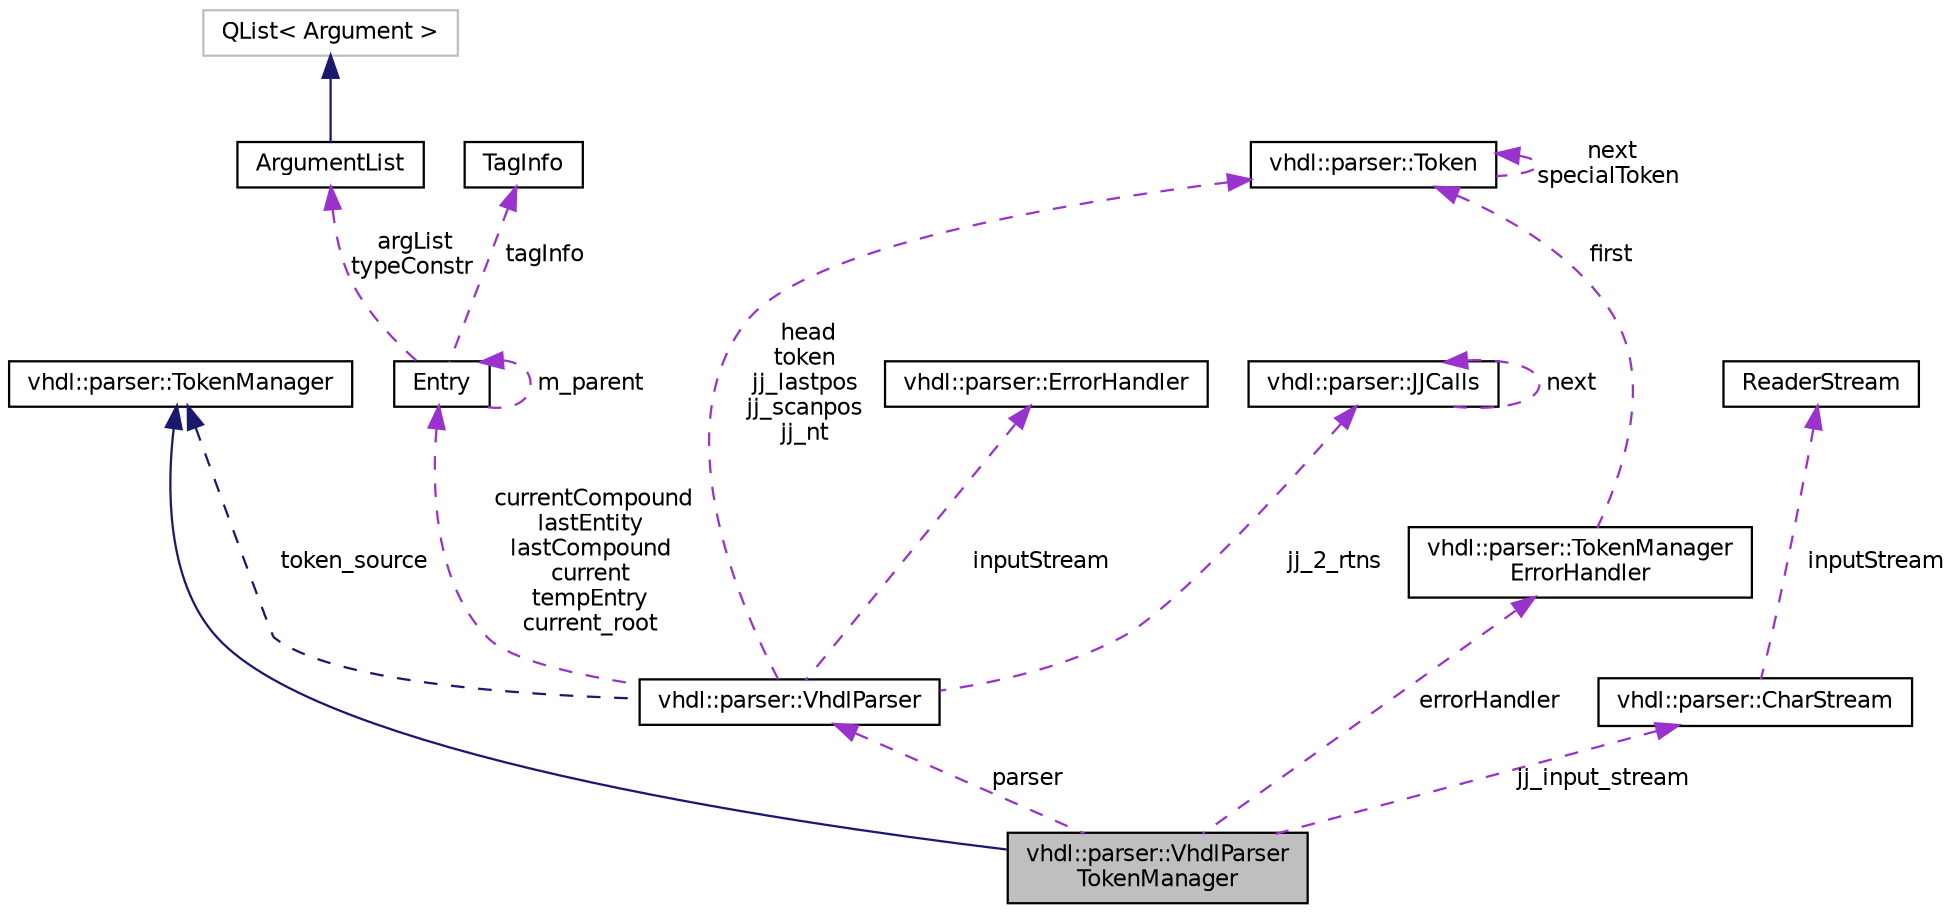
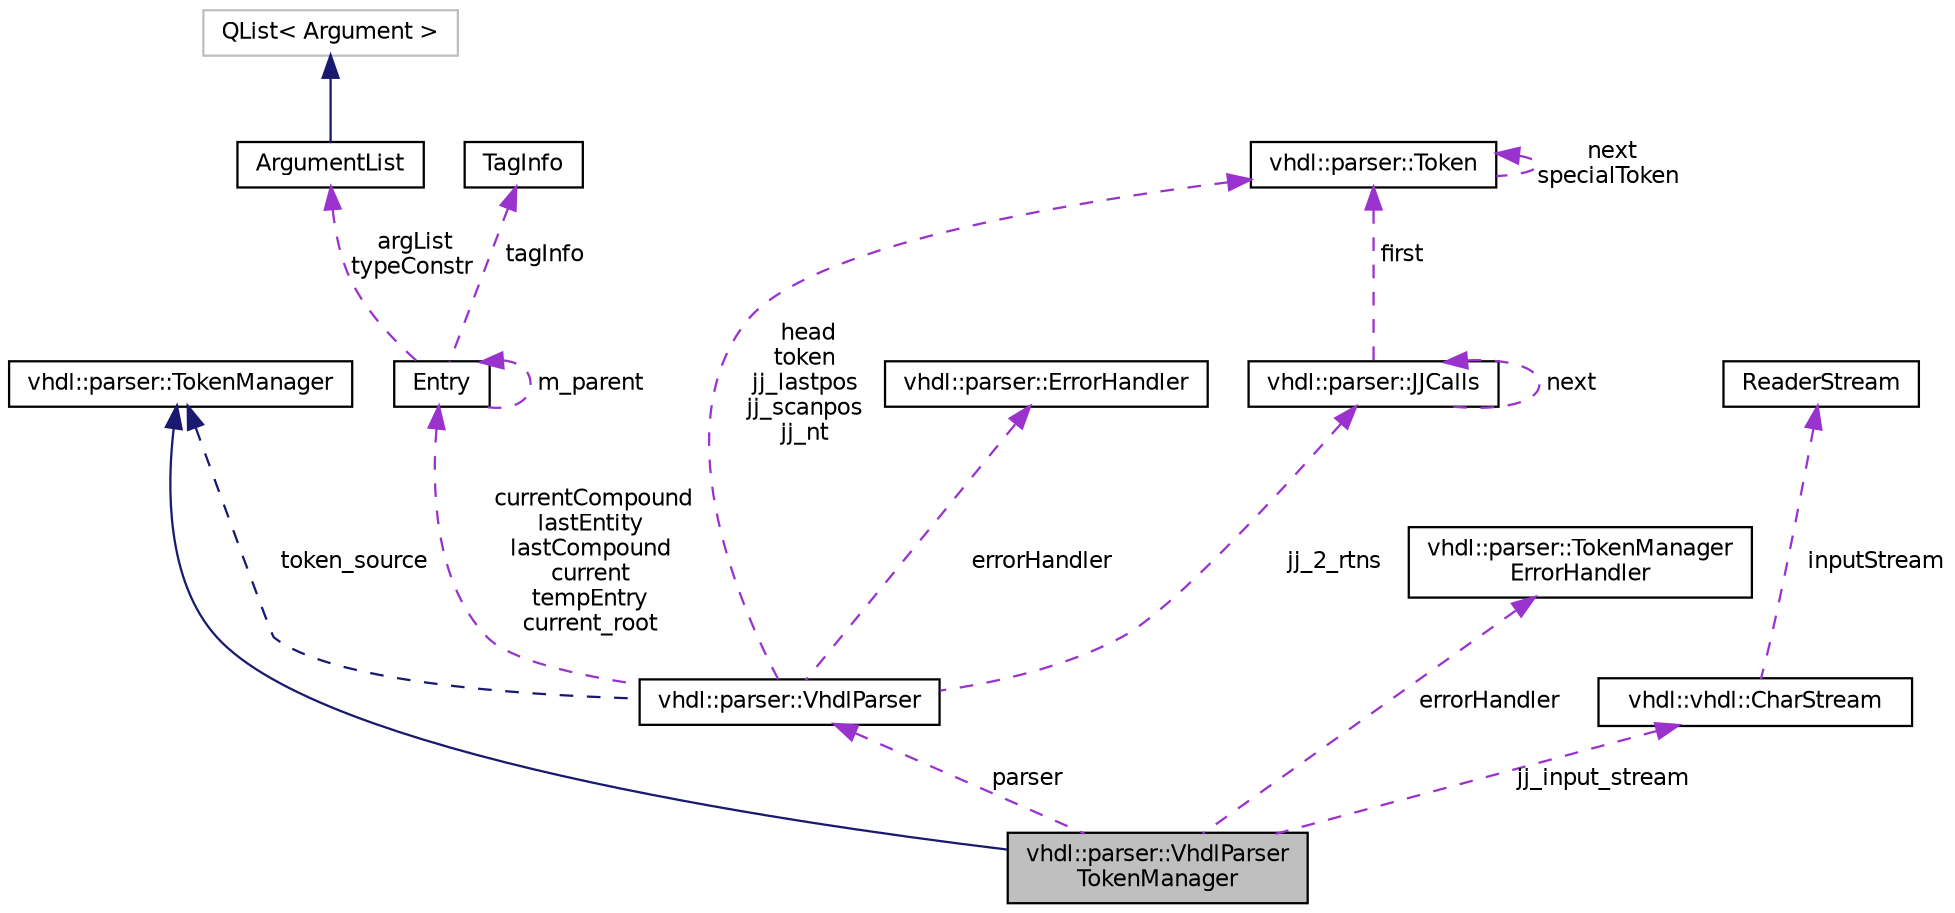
edge "vhdl::parser::TokenManager ErrorHandler" -> "vhdl::parser::Token": now "vhdl::parser::JJCalls" -> "vhdl::parser::Token"
edge "vhdl::parser::VhdlParser" -> "vhdl::parser::ErrorHandler": label " inputStream" -> " errorHandler"
node "vhdl::parser::CharStream": label "vhdl::parser::CharStream" -> "vhdl::vhdl::CharStream"
